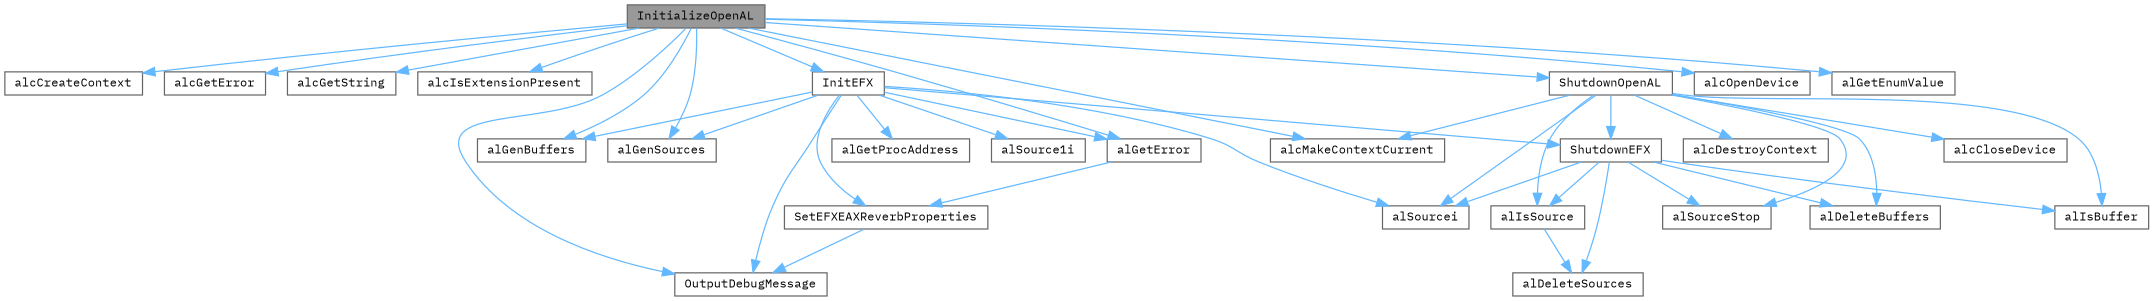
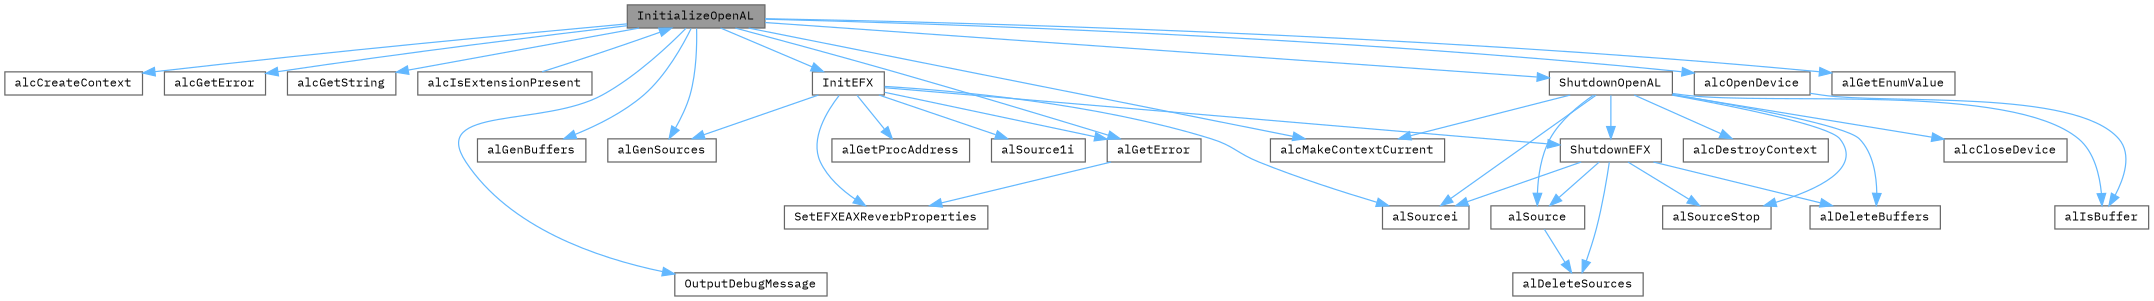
edge "InitializeOpenAL" -> "alcIsExtensionPresent": reversed
edge "InitEFX" -> "alGenBuffers": removed
edge "InitEFX" -> "OutputDebugMessage": removed
edge "ShutdownEFX" -> "alIsBuffer": now "alcOpenDevice" -> "alIsBuffer"
node "alIsSource": label "alIsSource" -> "alSource"
edge "SetEFXEAXReverbProperties" -> "OutputDebugMessage": removed
